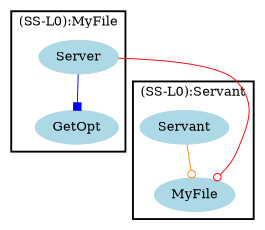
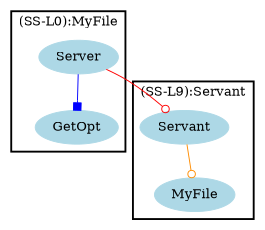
edge "Server" -> "MyFile": now "Server" -> "Servant"
cluster "(SS-L0):Servant": label "(SS-L0):Servant" -> "(SS-L9):Servant"
